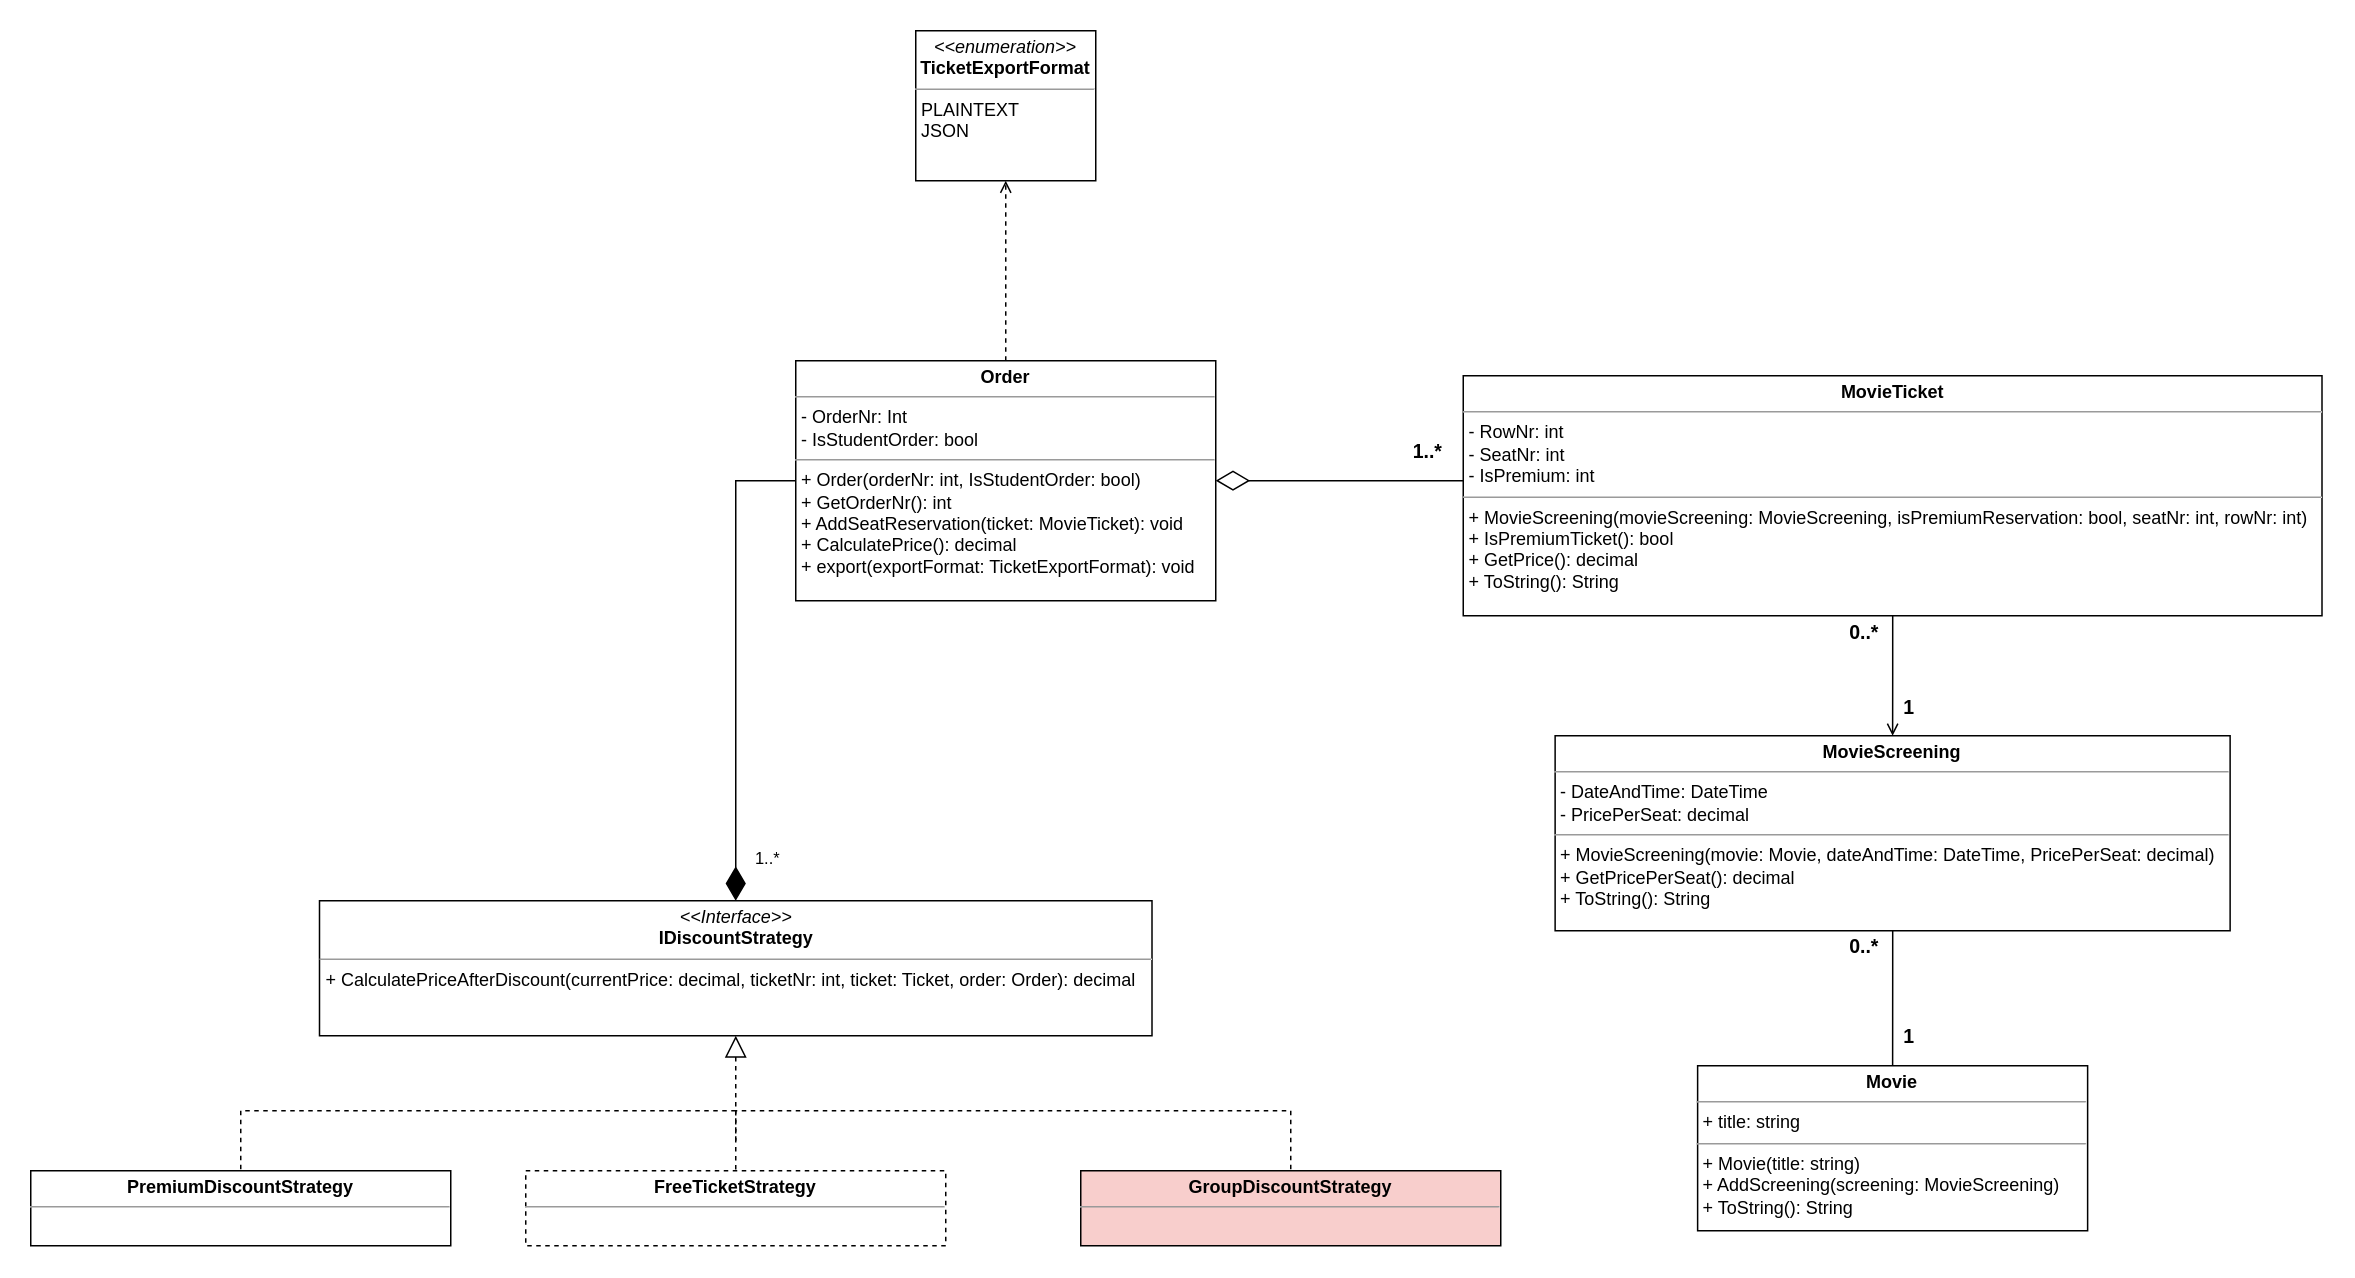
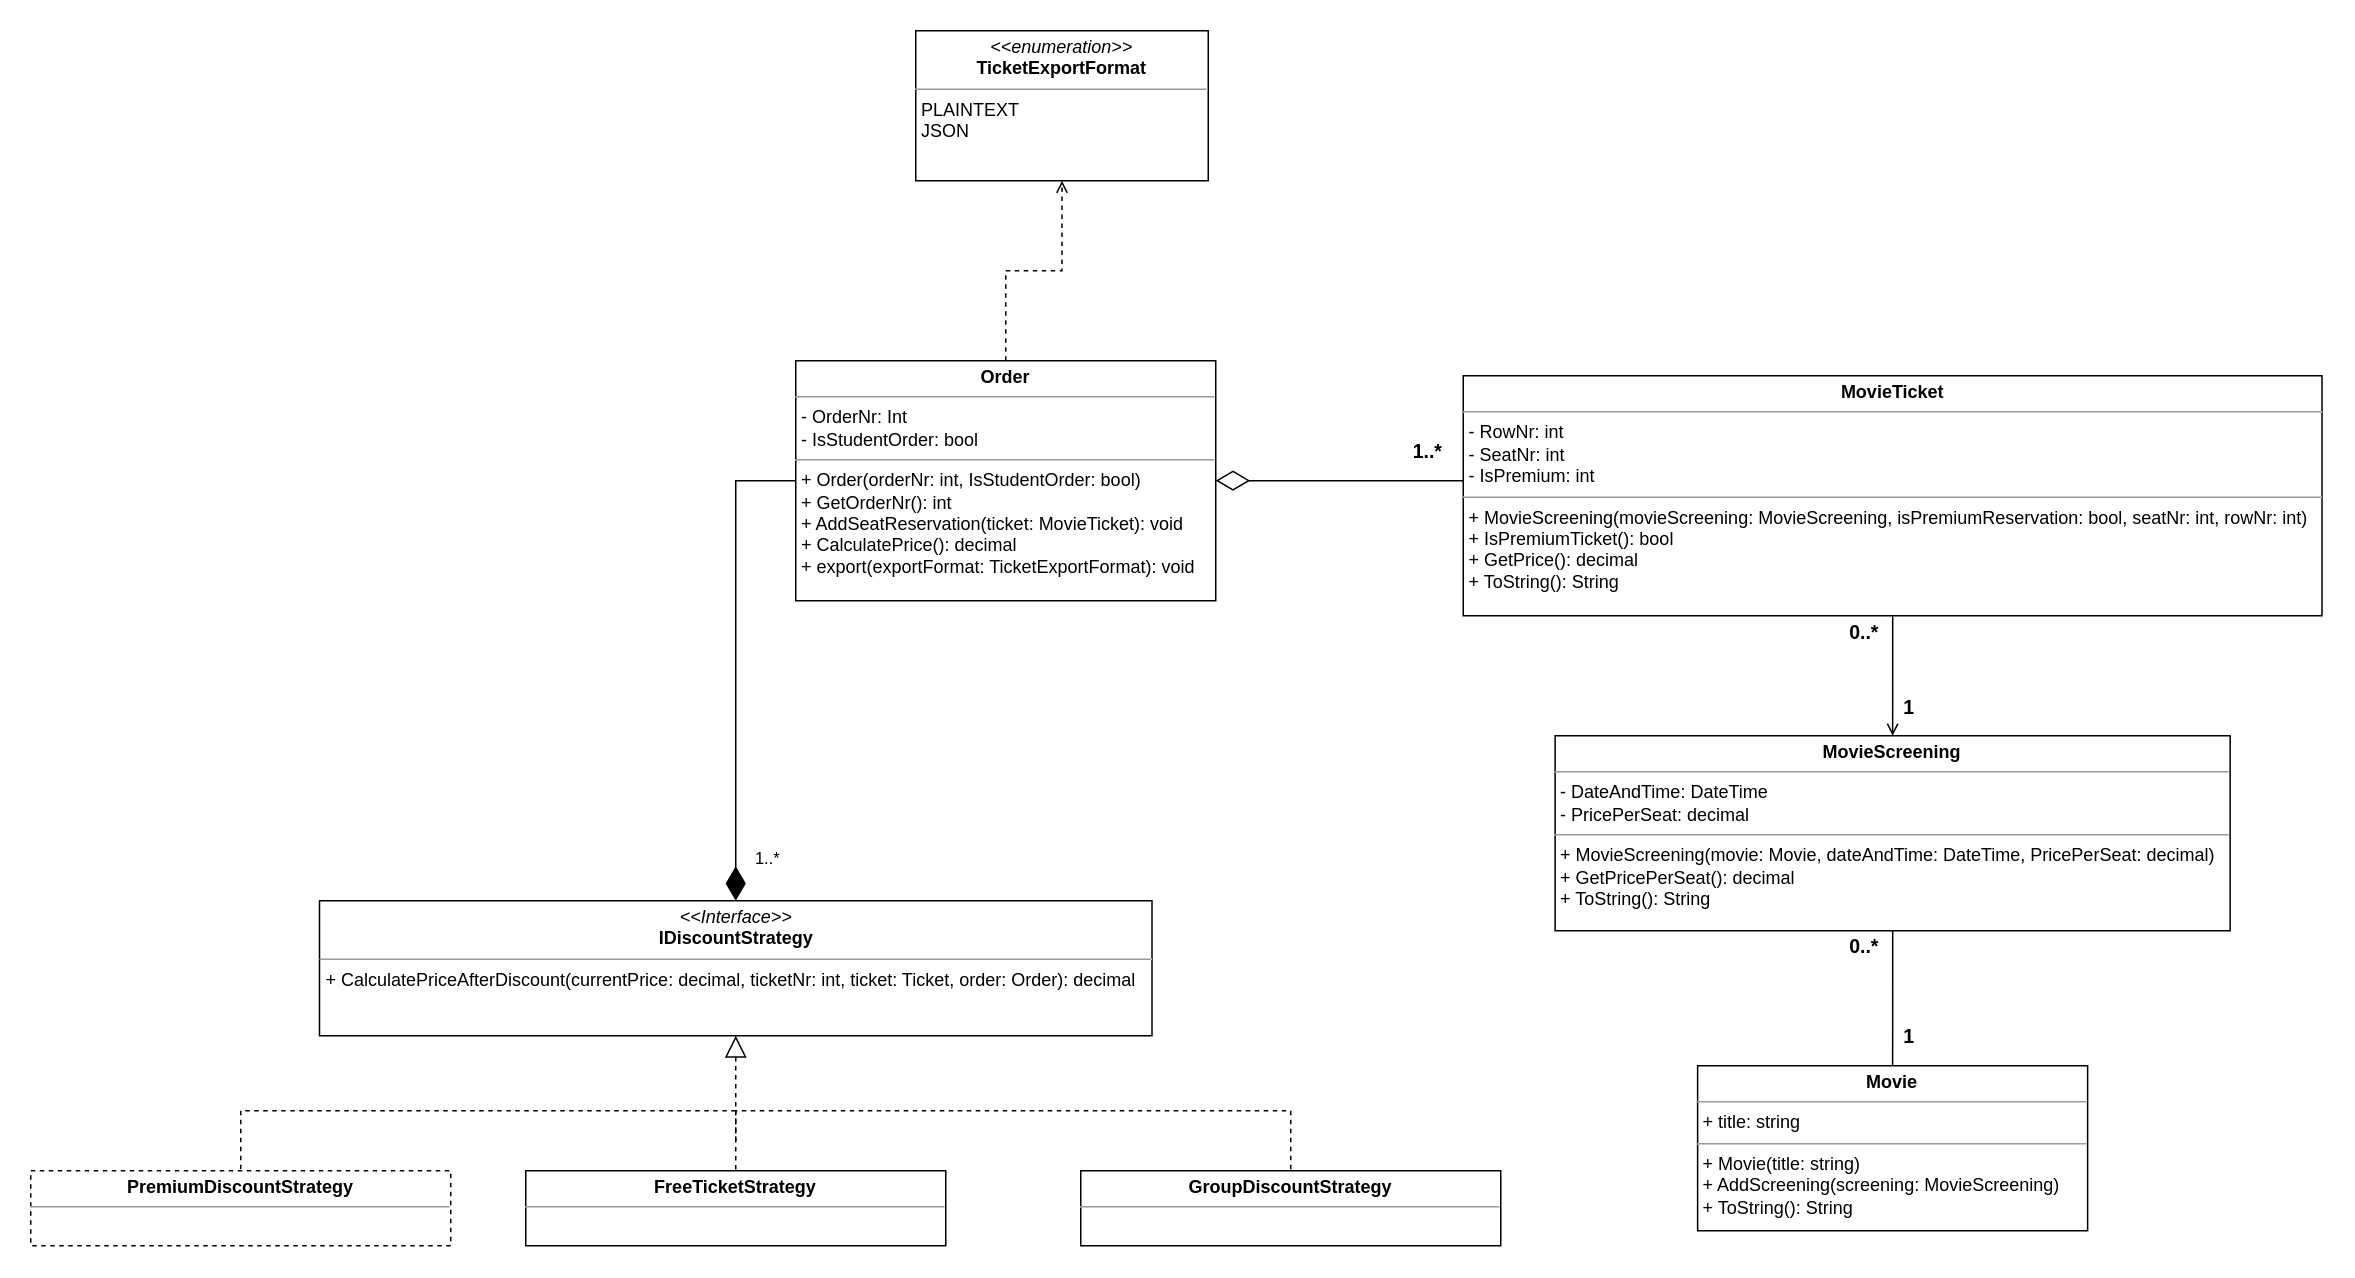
node "<<enumeration>> TicketExportFormat PLAINTEXT JSON": size 180x150 -> 293x150
node "PremiumDiscountStrategy": style solid -> dashed
node "FreeTicketStrategy": style dashed -> solid
node "GroupDiscountStrategy": fillcolor #f8cecc -> #ffffff
